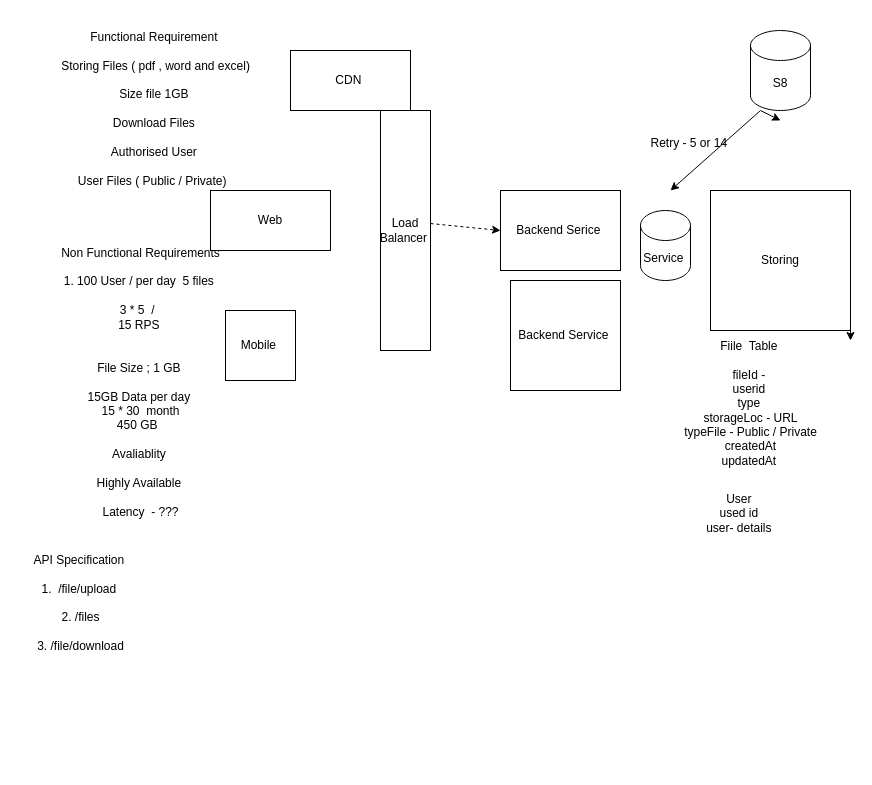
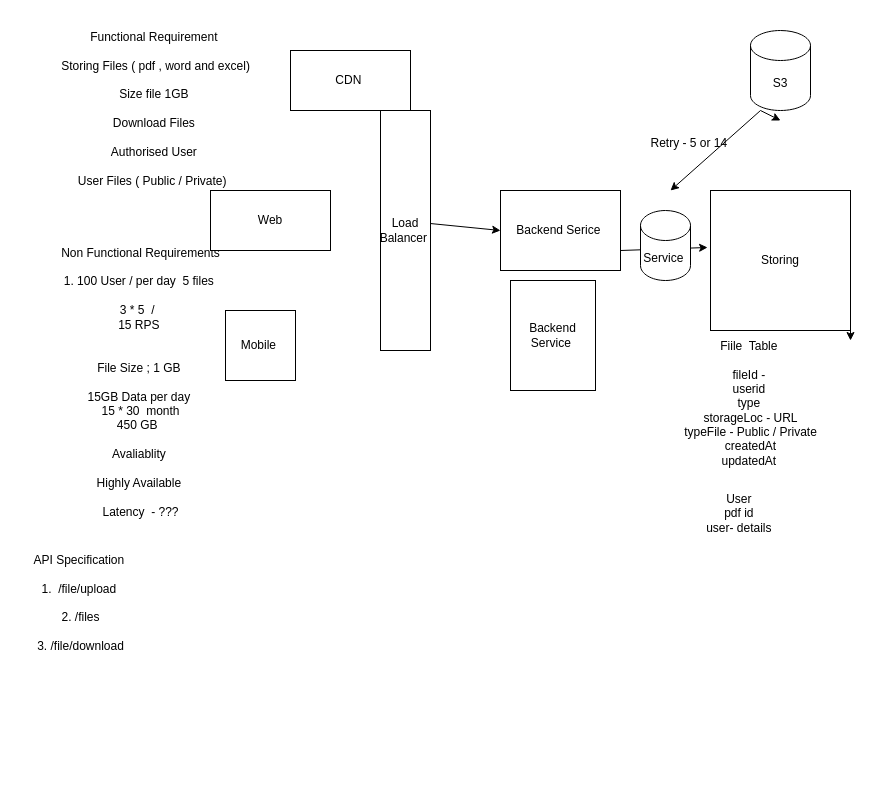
node "S8": label "S8" -> "S3"
edge "Load Balancer" -> "Backend Serice": style dashed -> solid
edge "Backend Serice" -> "Storing": added
node "Backend Service": size 110x110 -> 85x110
node "User used id user- details": label "User used id user- details" -> "User pdf id user- details"
